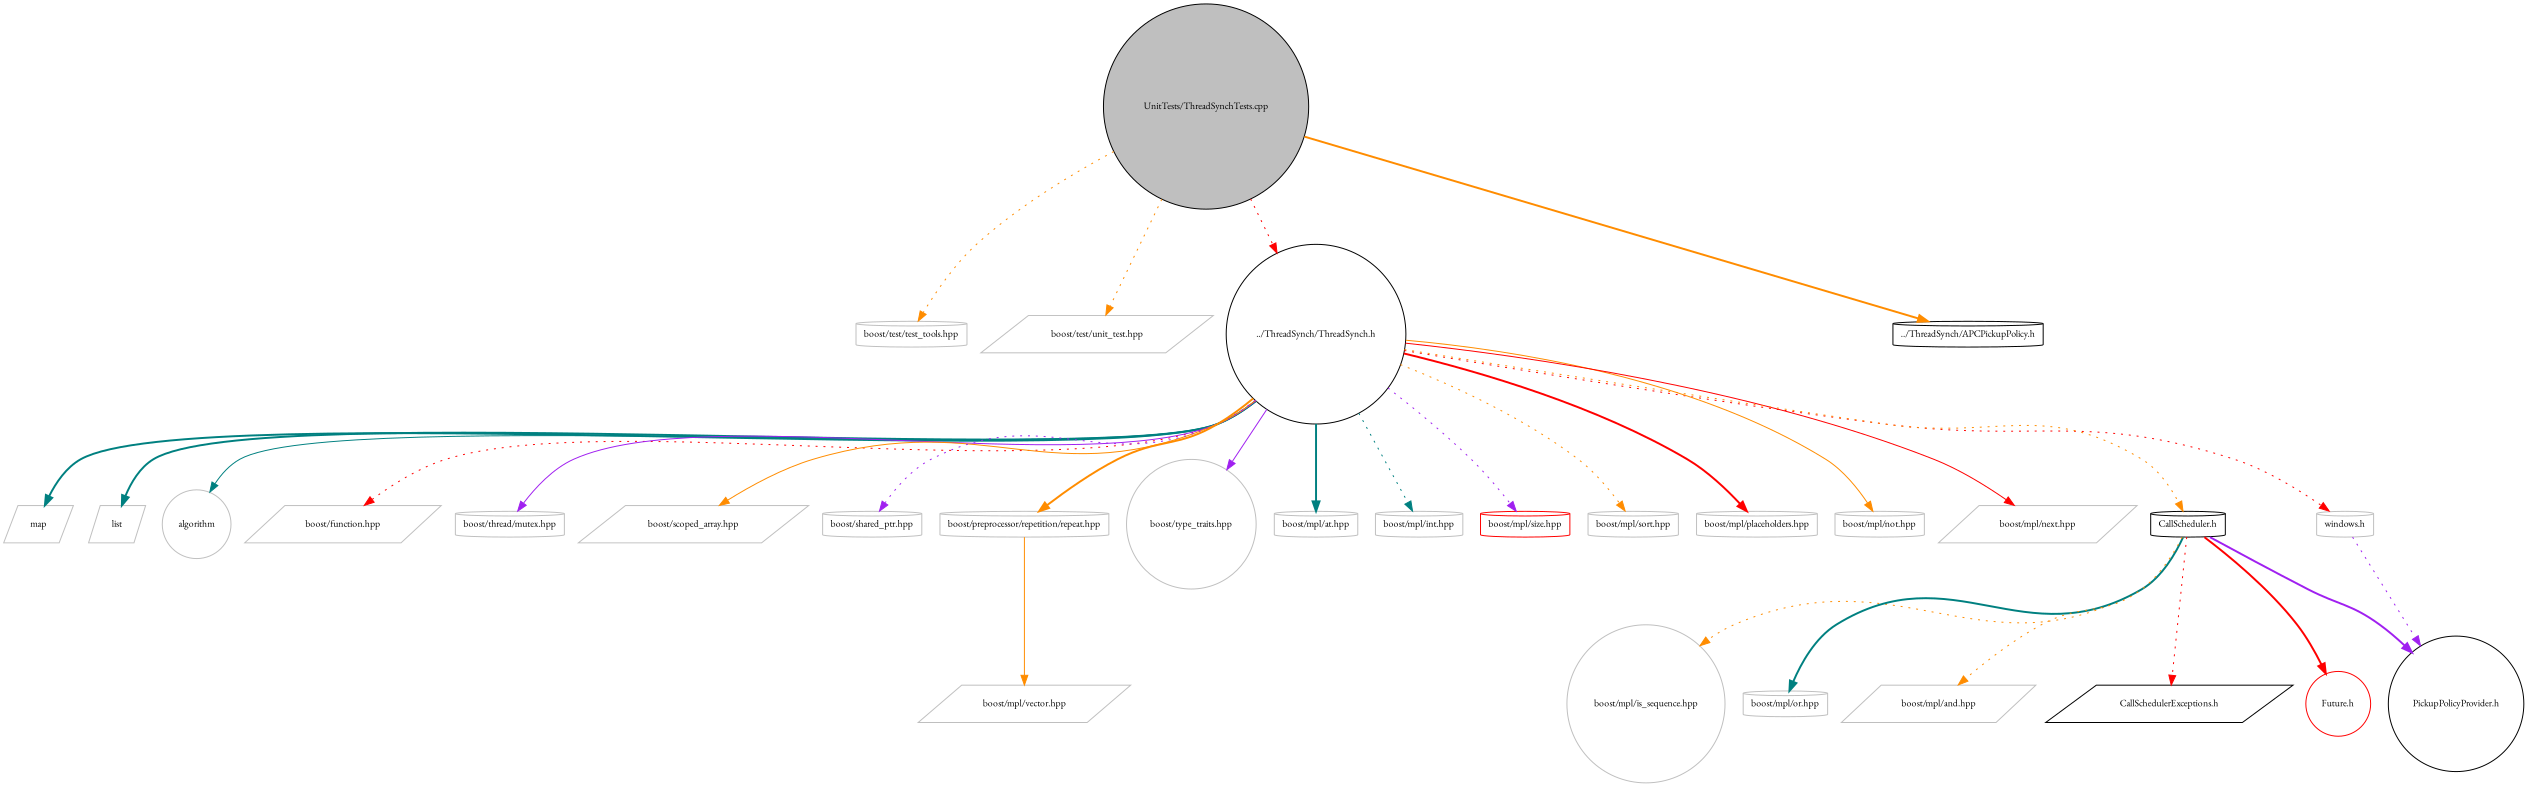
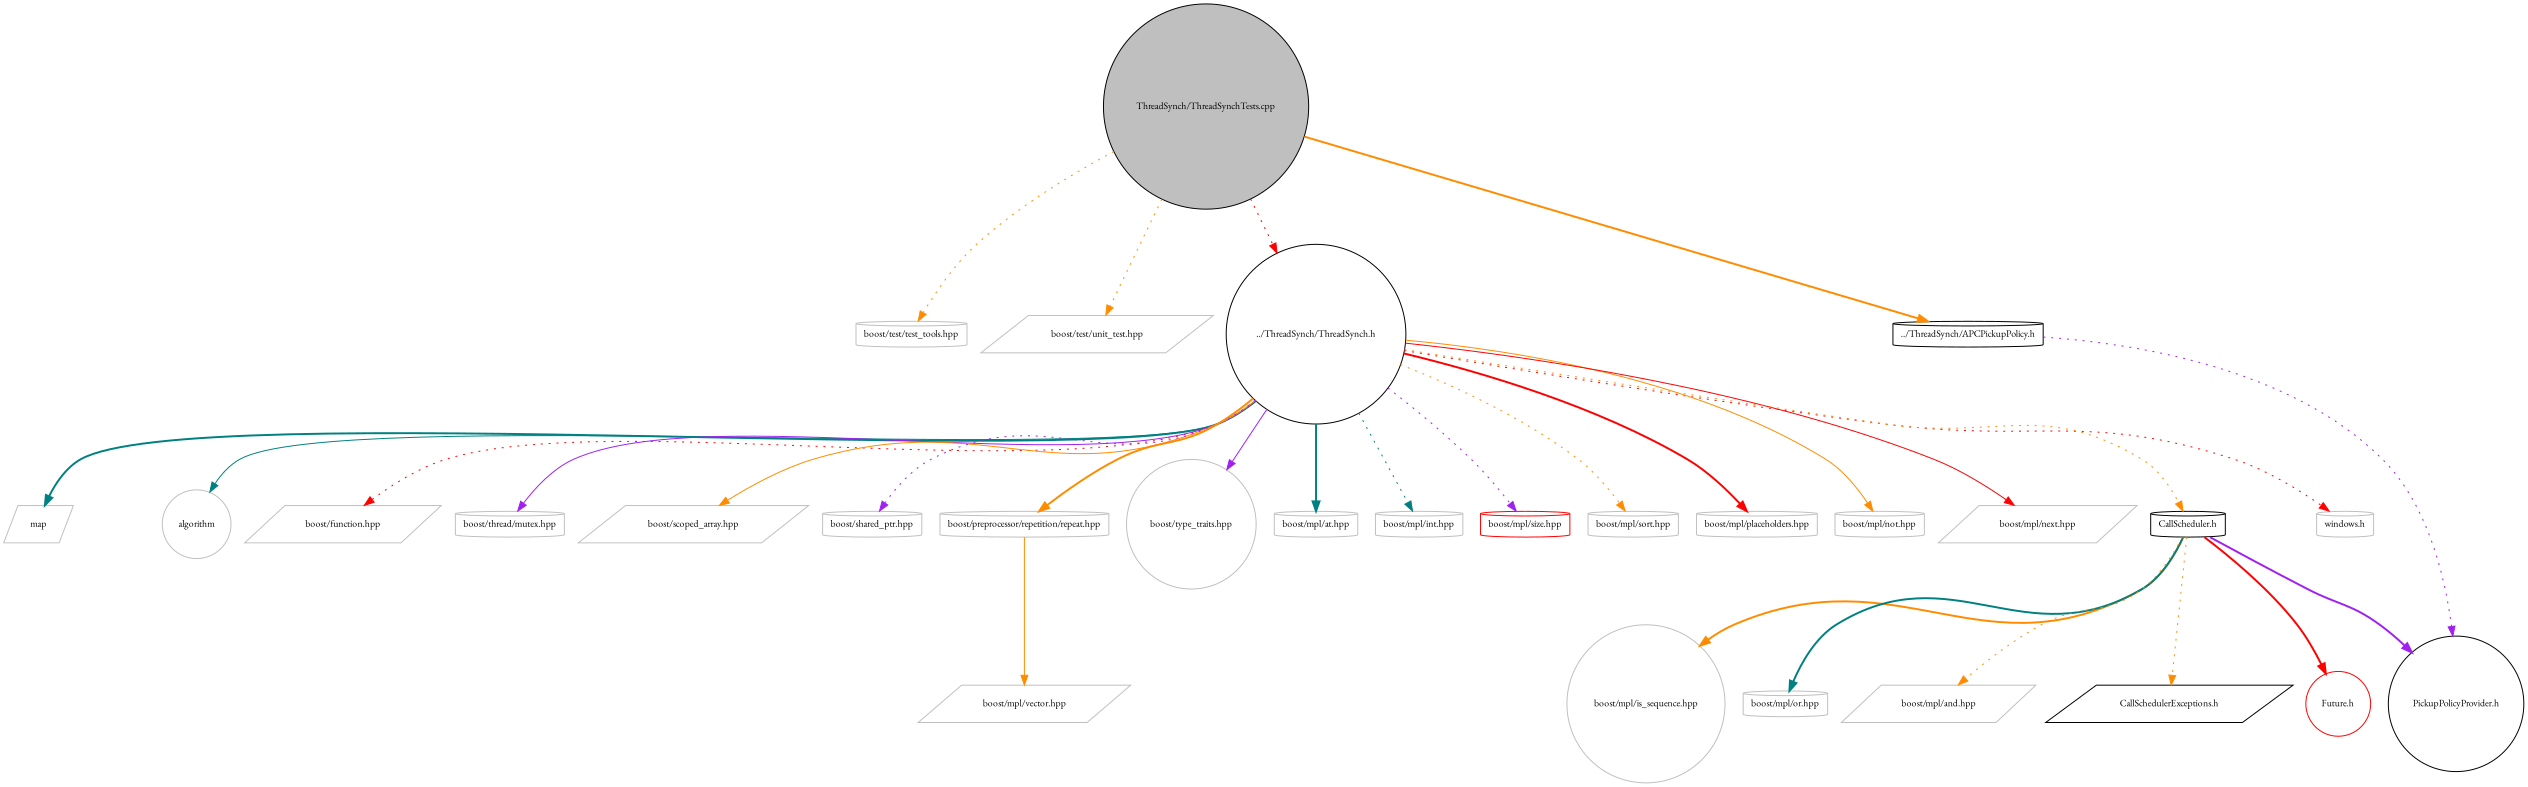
node "UnitTests/ThreadSynchTests.cpp": label "UnitTests/ThreadSynchTests.cpp" -> "ThreadSynch/ThreadSynchTests.cpp"
node "list": removed
edge "windows.h" -> "PickupPolicyProvider.h": now "../ThreadSynch/APCPickupPolicy.h" -> "PickupPolicyProvider.h"
edge "CallScheduler.h" -> "CallSchedulerExceptions.h": color red -> darkorange
edge "CallScheduler.h" -> "boost/mpl/is_sequence.hpp": style dotted -> bold
